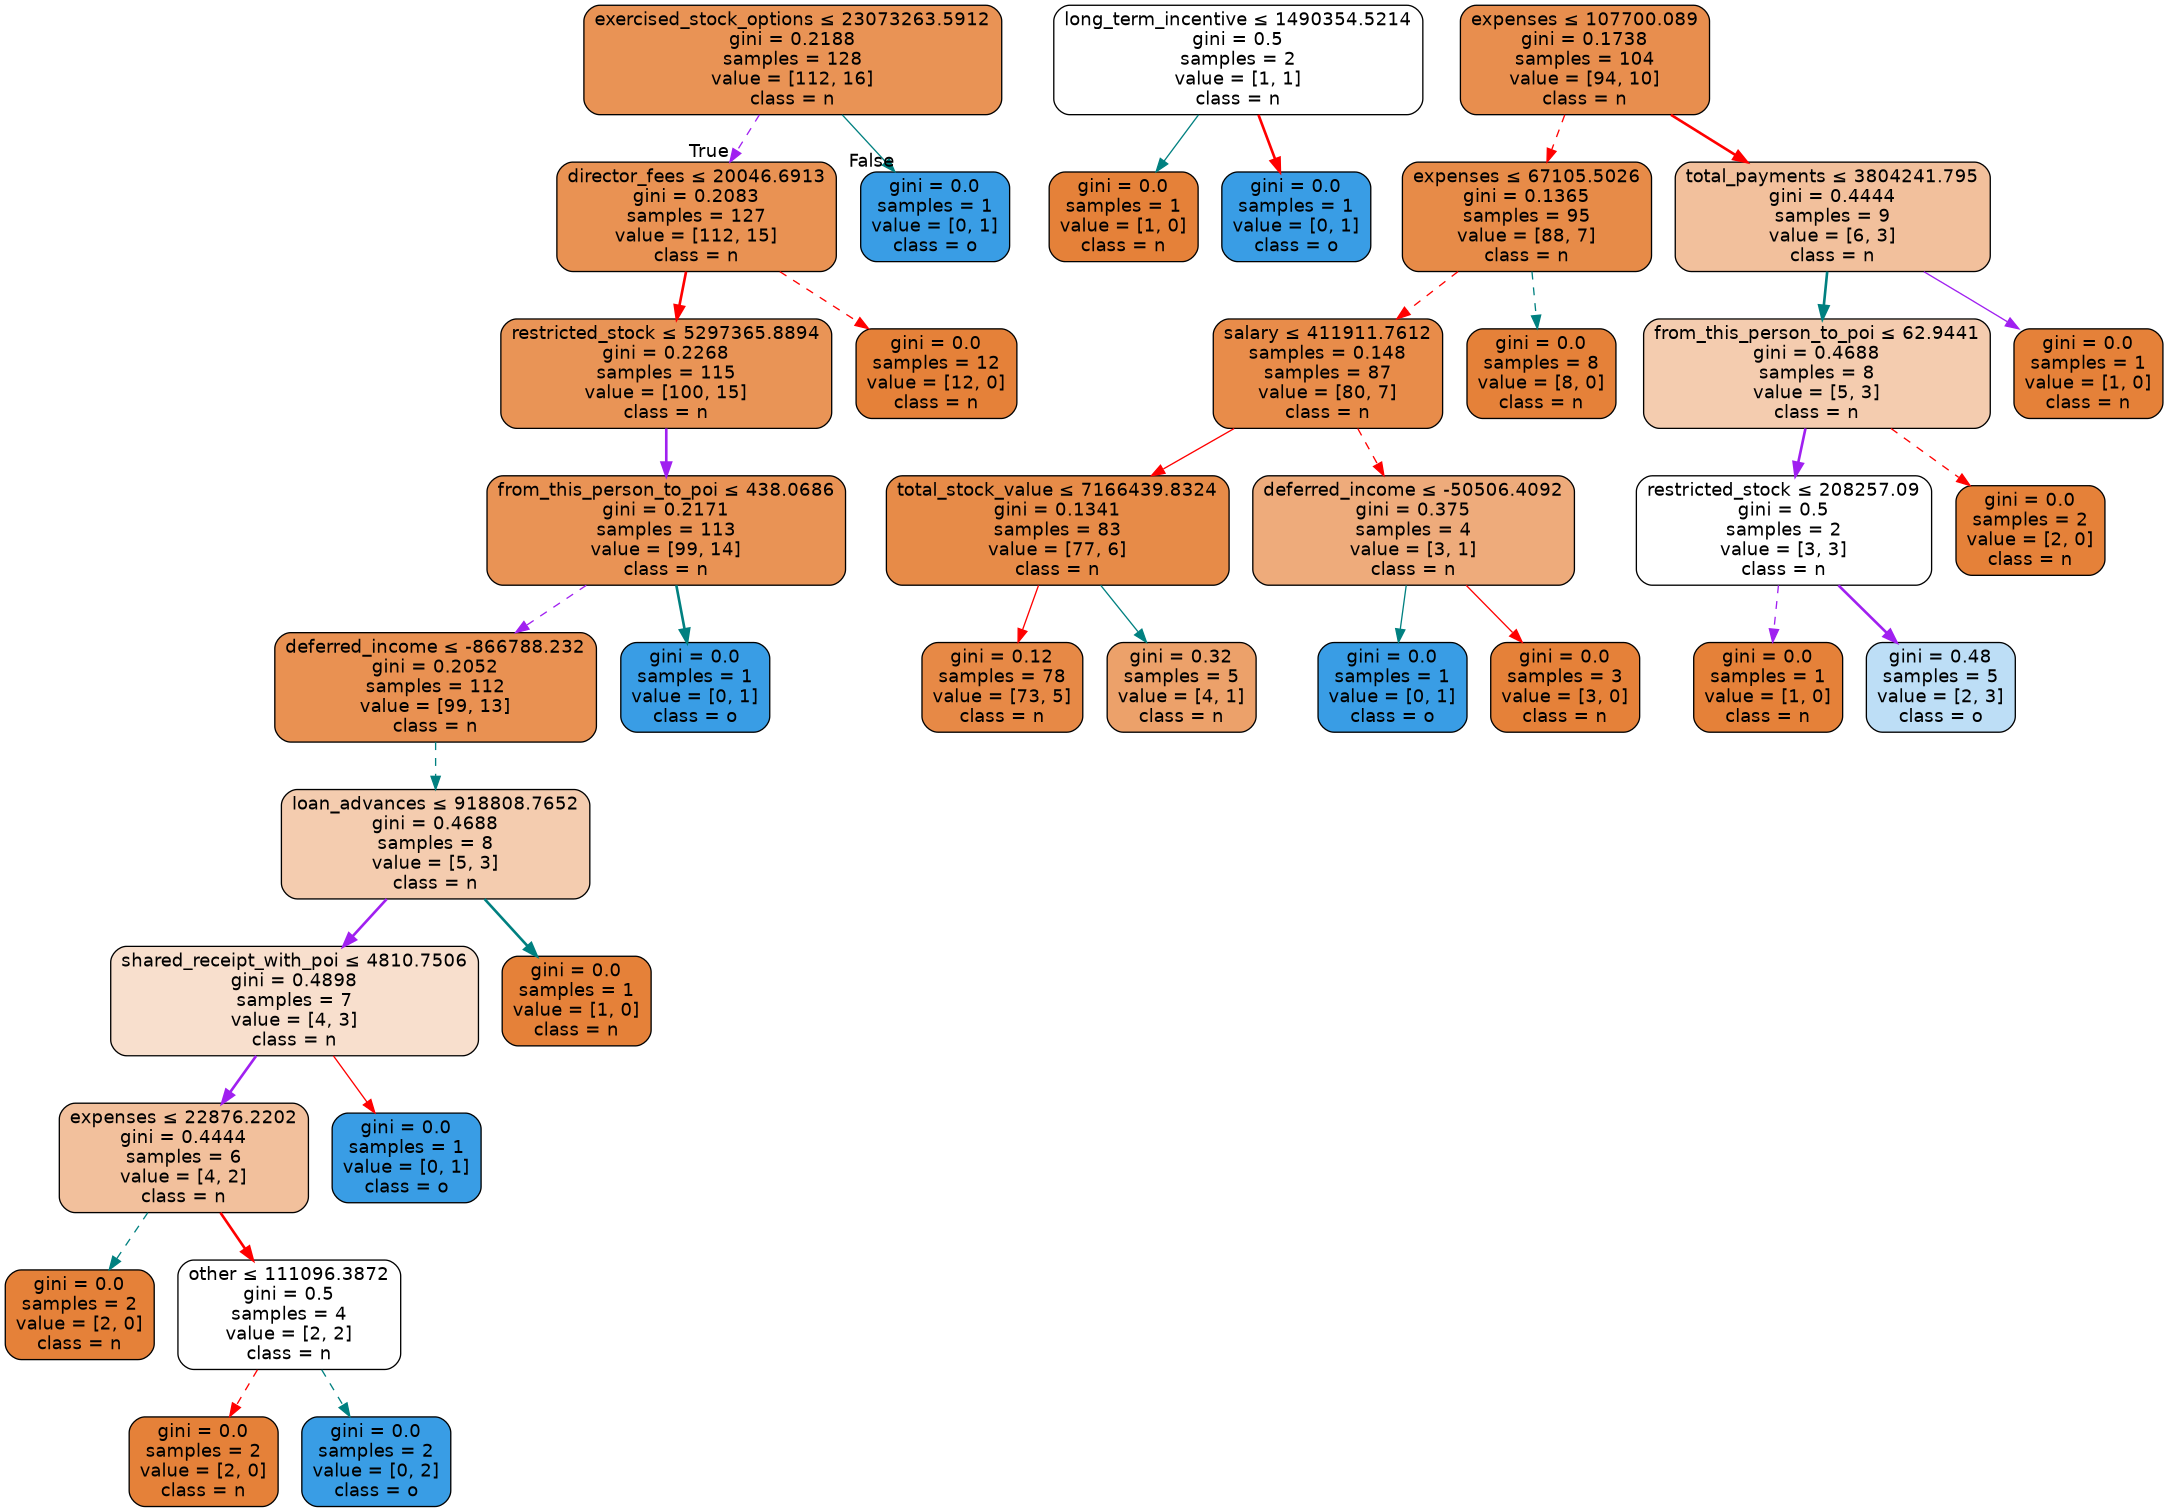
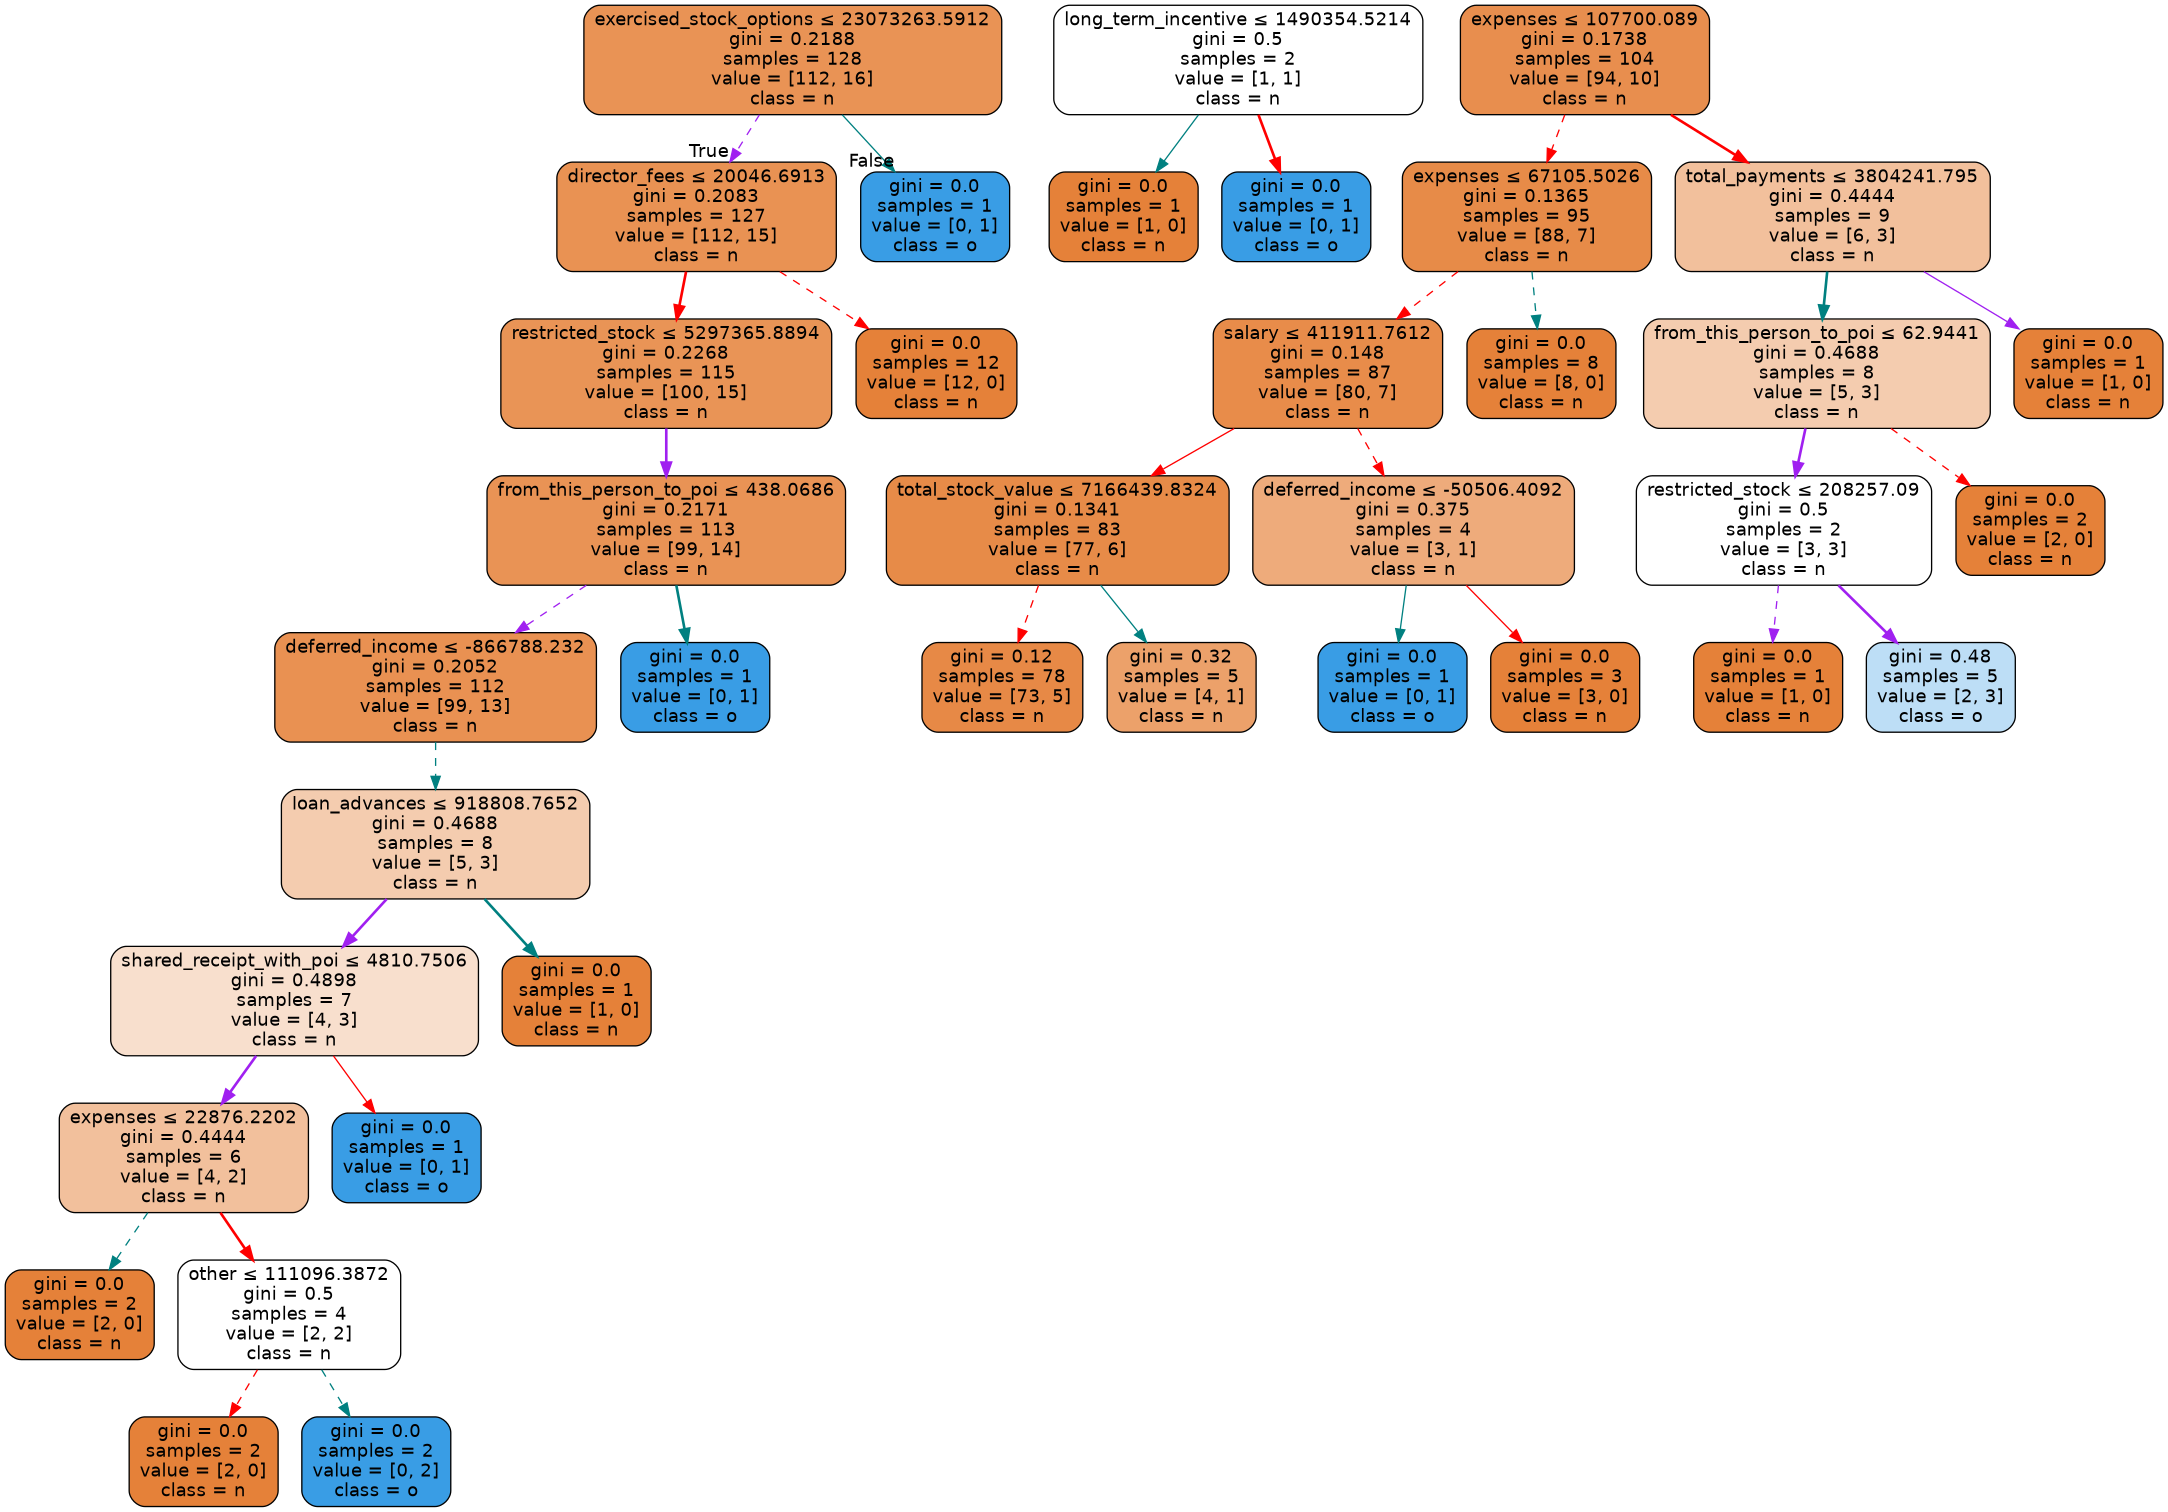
node "salary ≤ 411911.7612": text "samples = 0.148" -> "gini = 0.148"
edge "total_stock_value ≤ 7166439.8324" -> "gini = 0.12": style solid -> dashed
